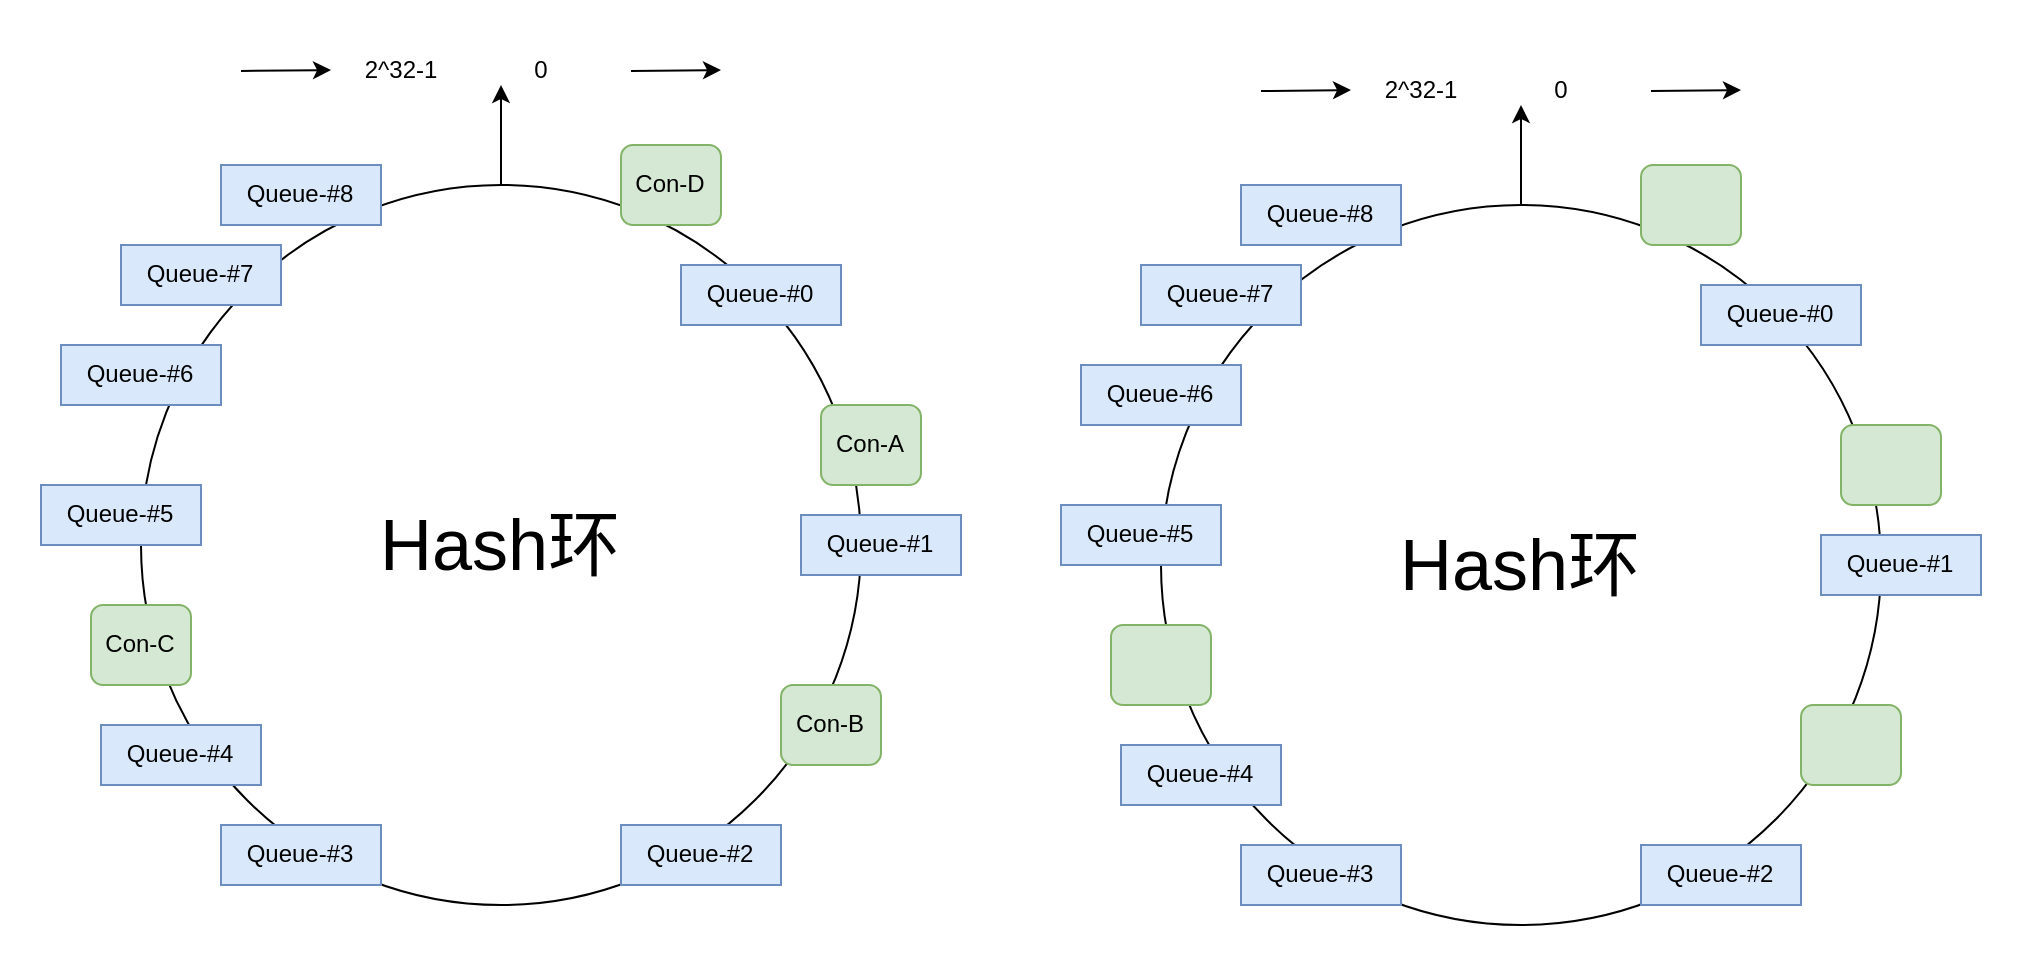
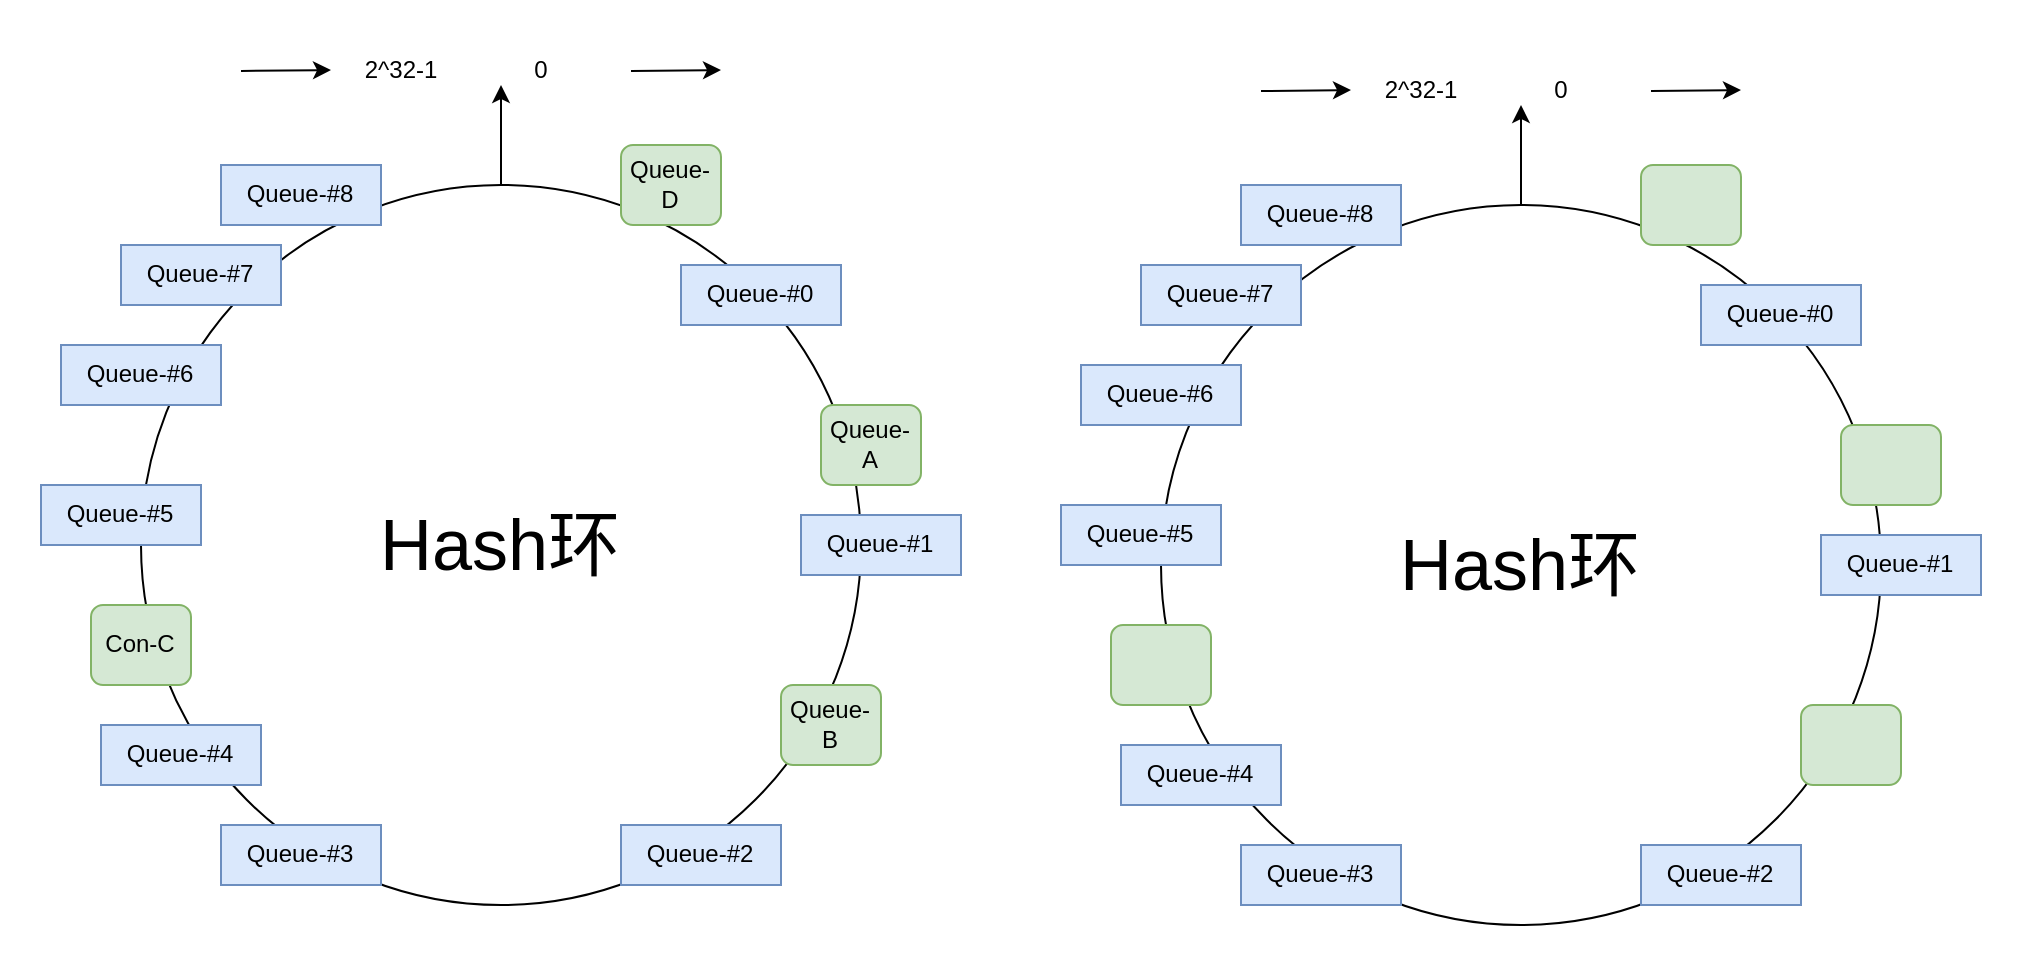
node "Con-D": label "Con-D" -> "Queue-D"
node "Con-A": label "Con-A" -> "Queue-A"
node "Con-B": label "Con-B" -> "Queue-B"
